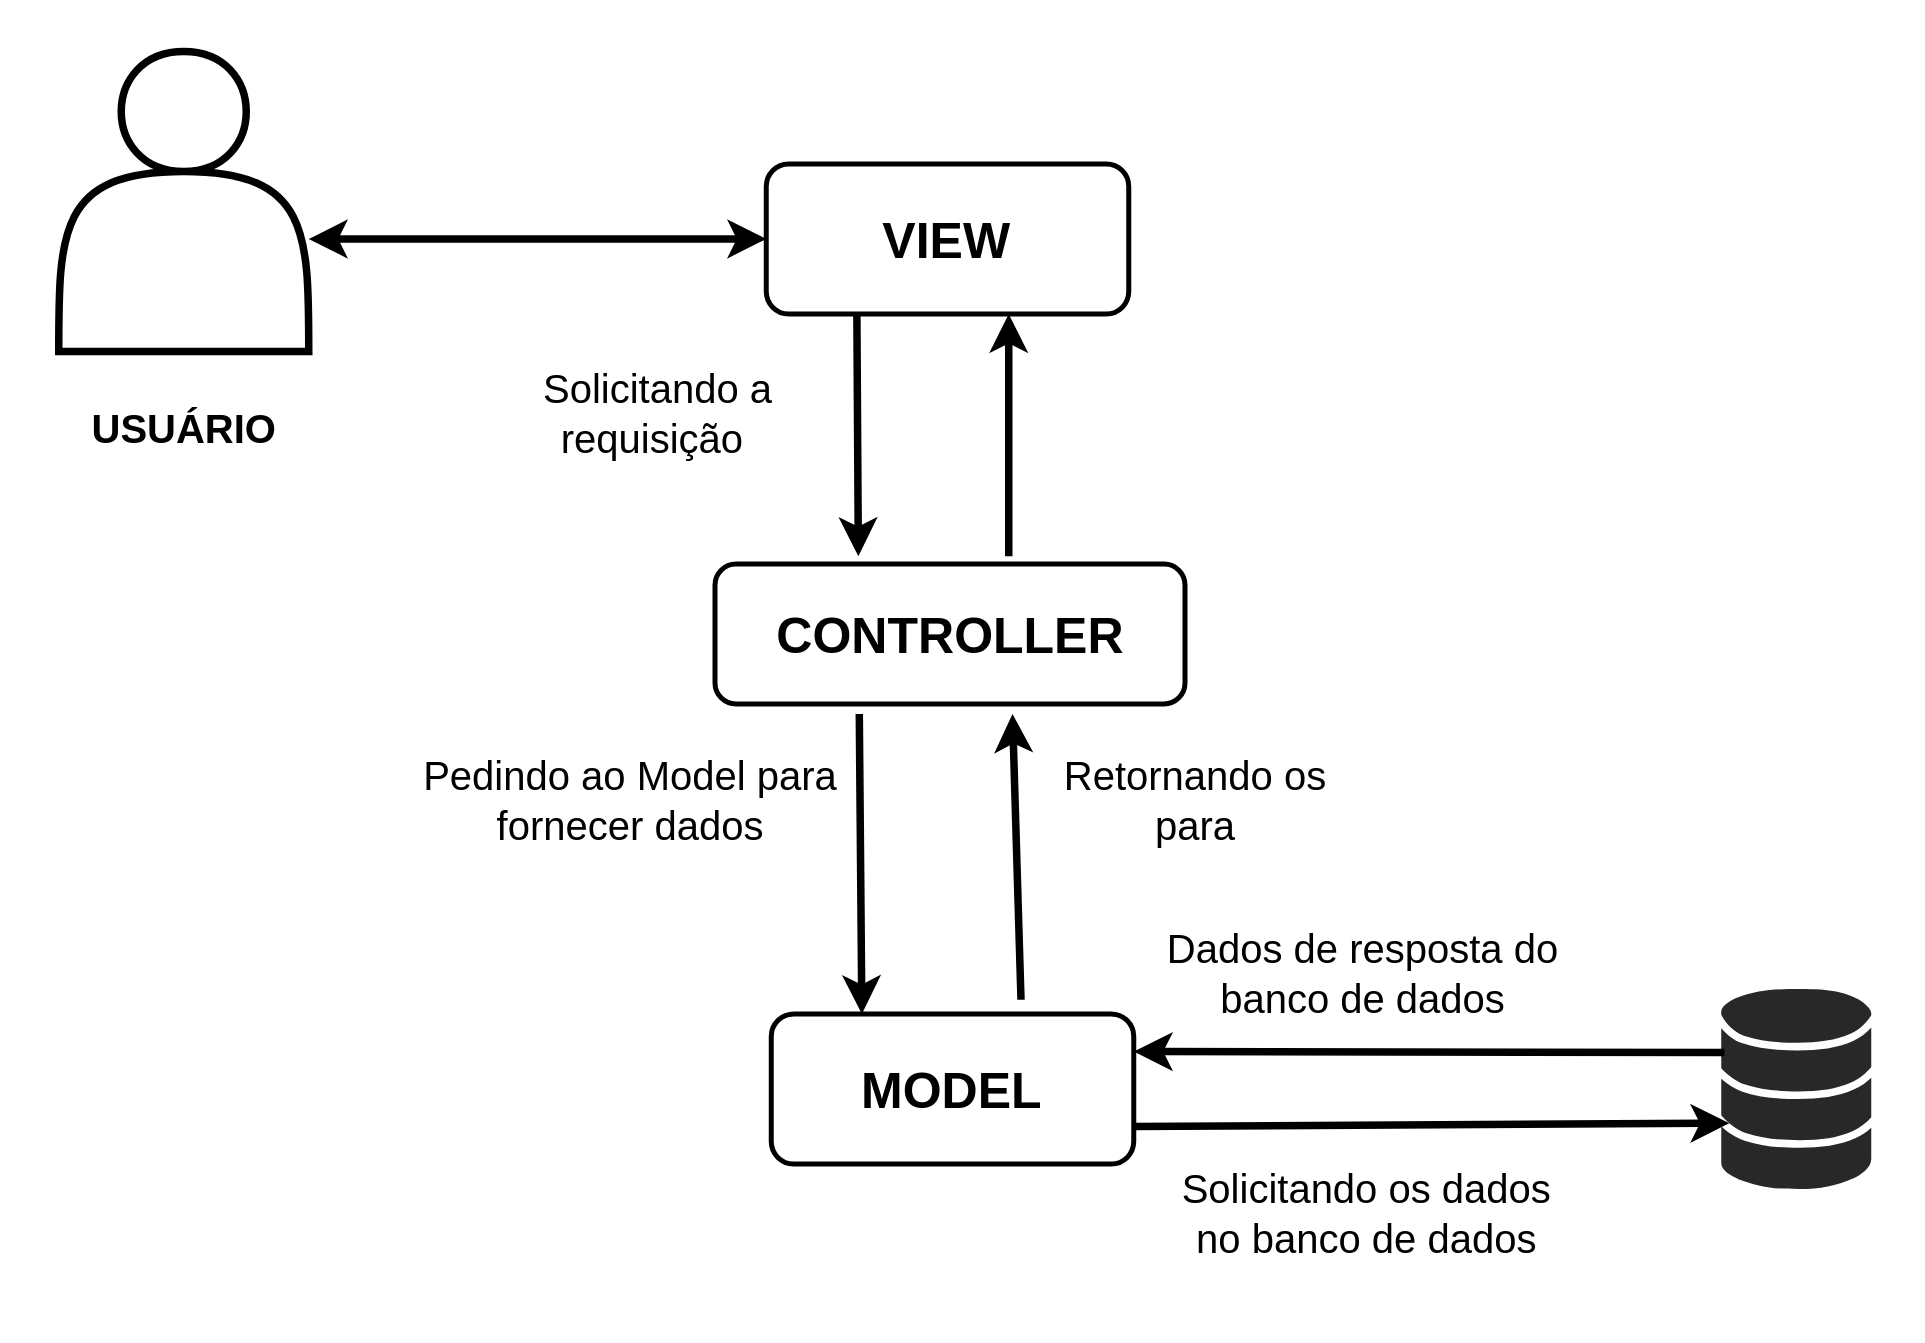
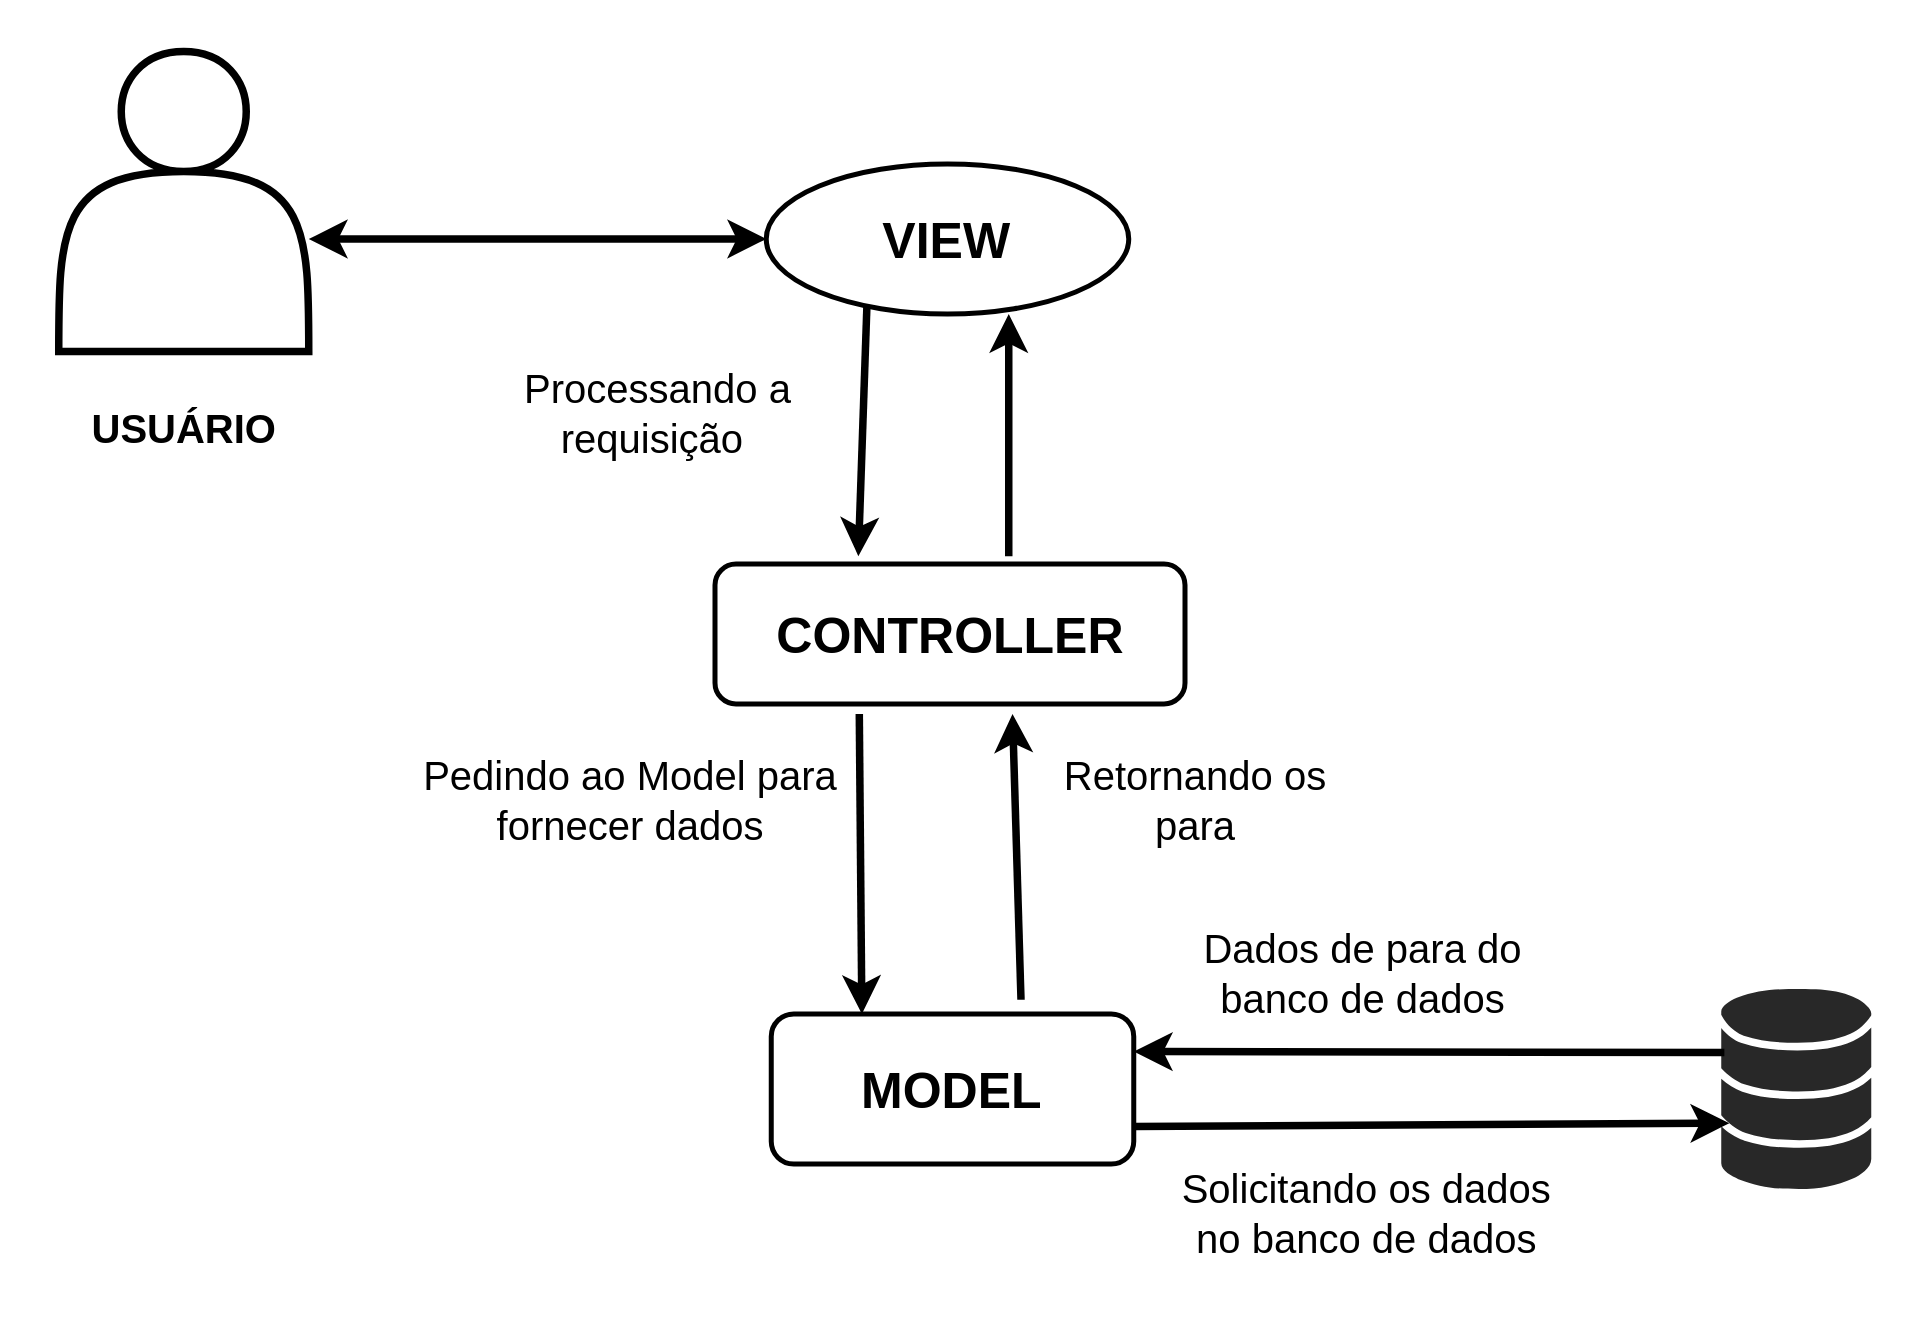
node "VIEW": shape rounded rectangle -> ellipse
node "Solicitando a requisição": label "Solicitando a requisição" -> "Processando a requisição"
node "Dados de resposta do banco de dados": label "Dados de resposta do banco de dados" -> "Dados de para do banco de dados"
